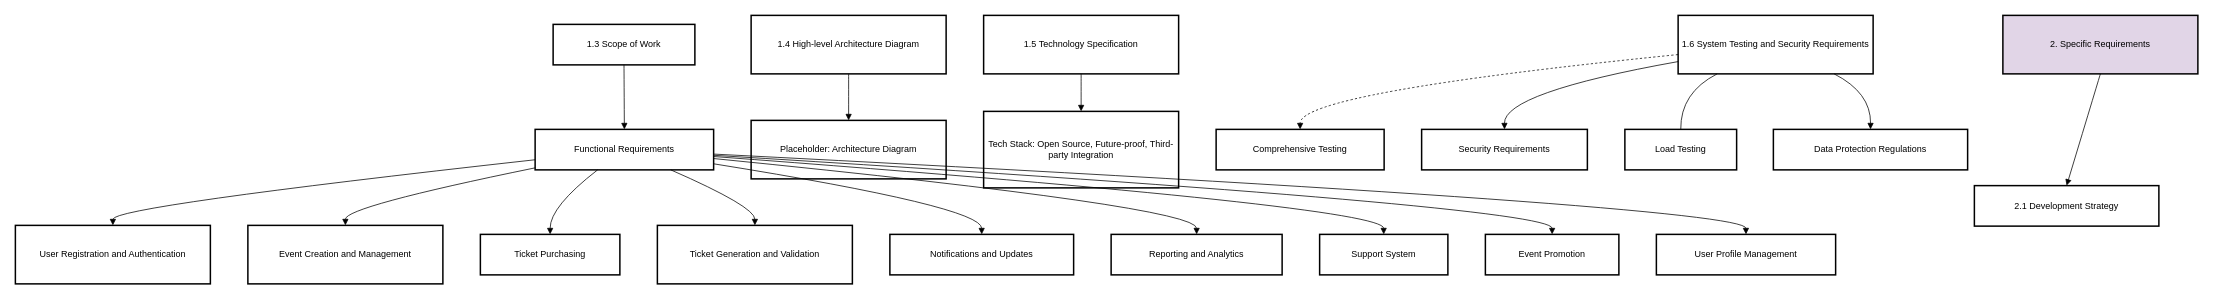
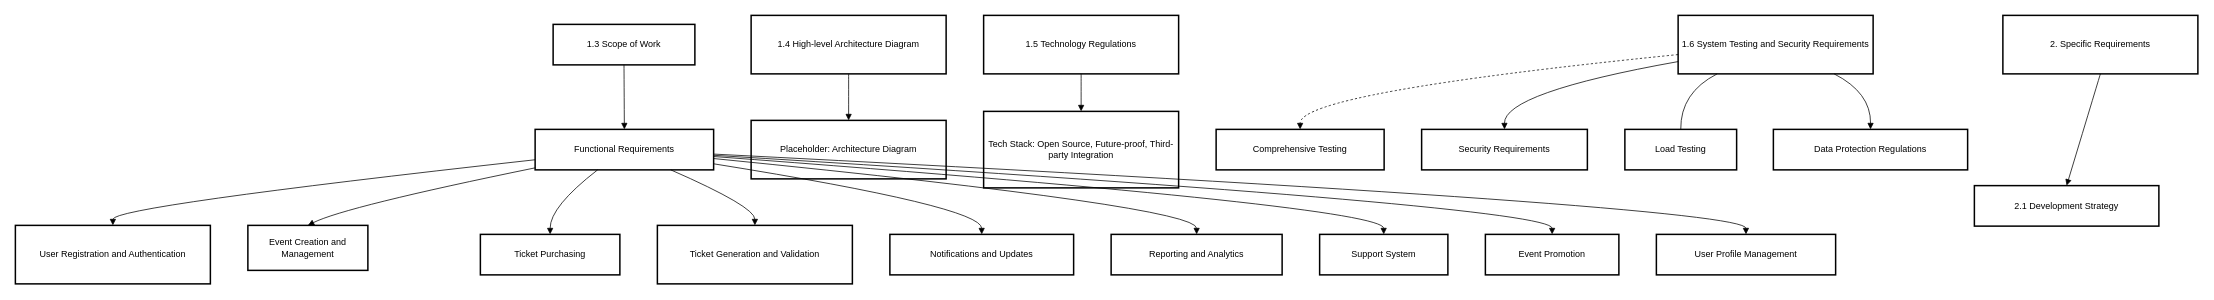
node "1.5 Technology Specification": label "1.5 Technology Specification" -> "1.5 Technology Regulations"
node "2. Specific Requirements": fillcolor #e1d5e7 -> #ffffff
node "Event Creation and Management": size 195x59 -> 120x45
